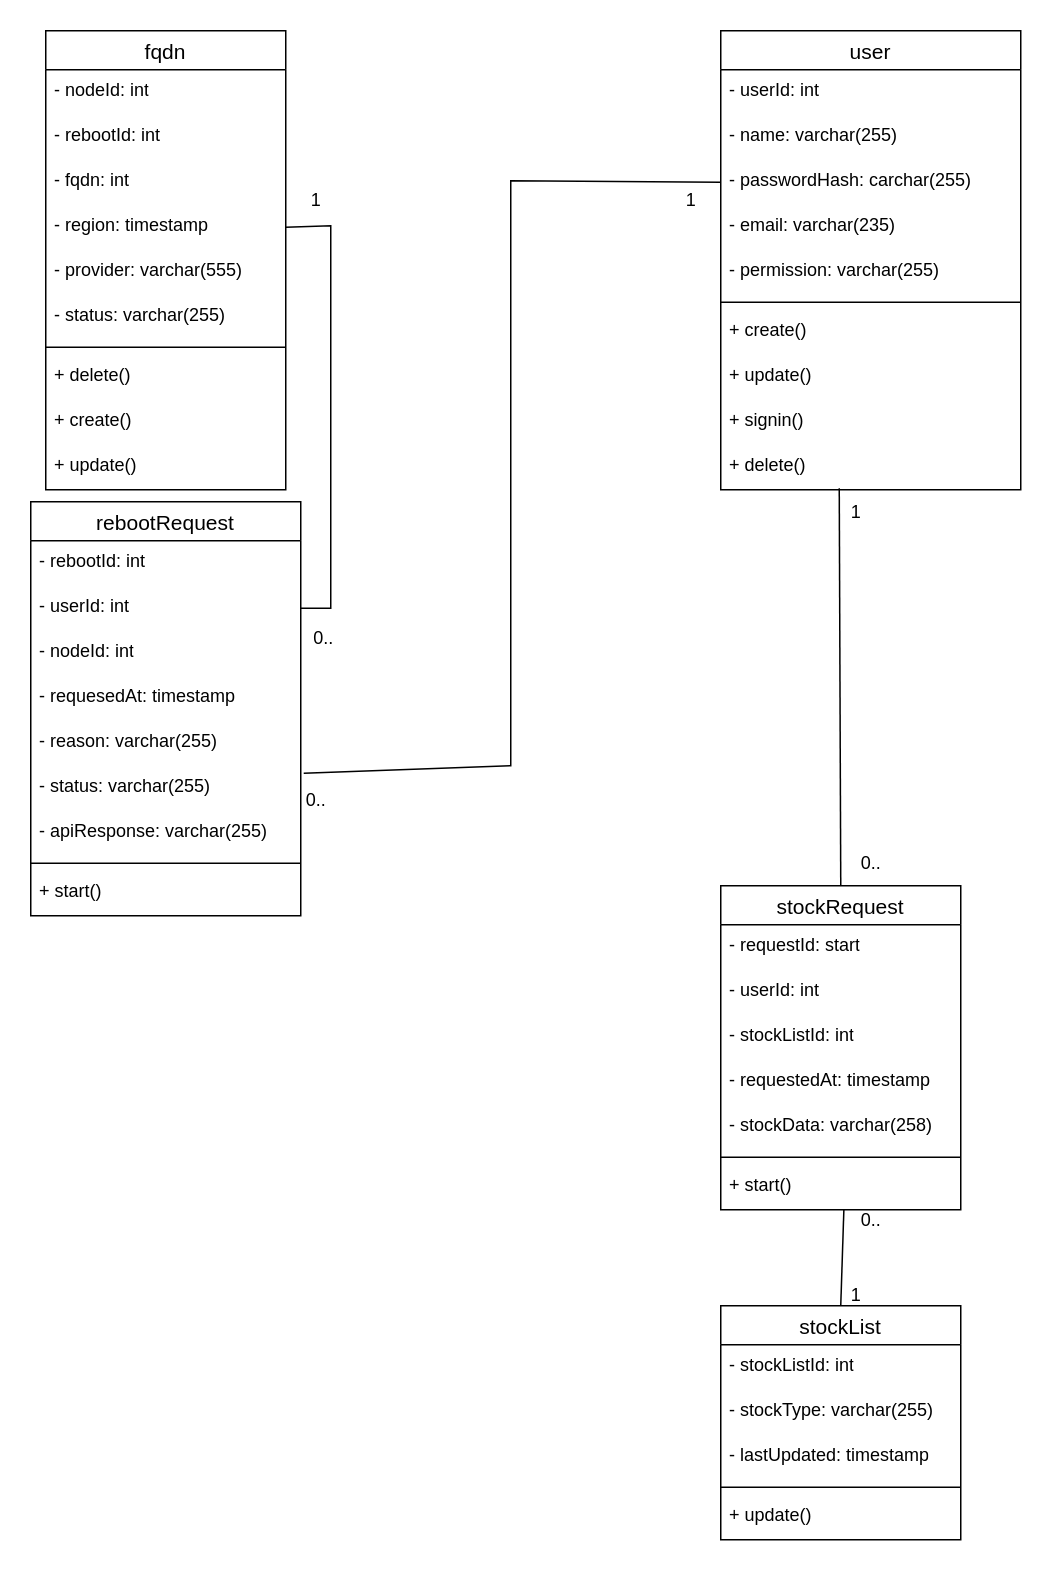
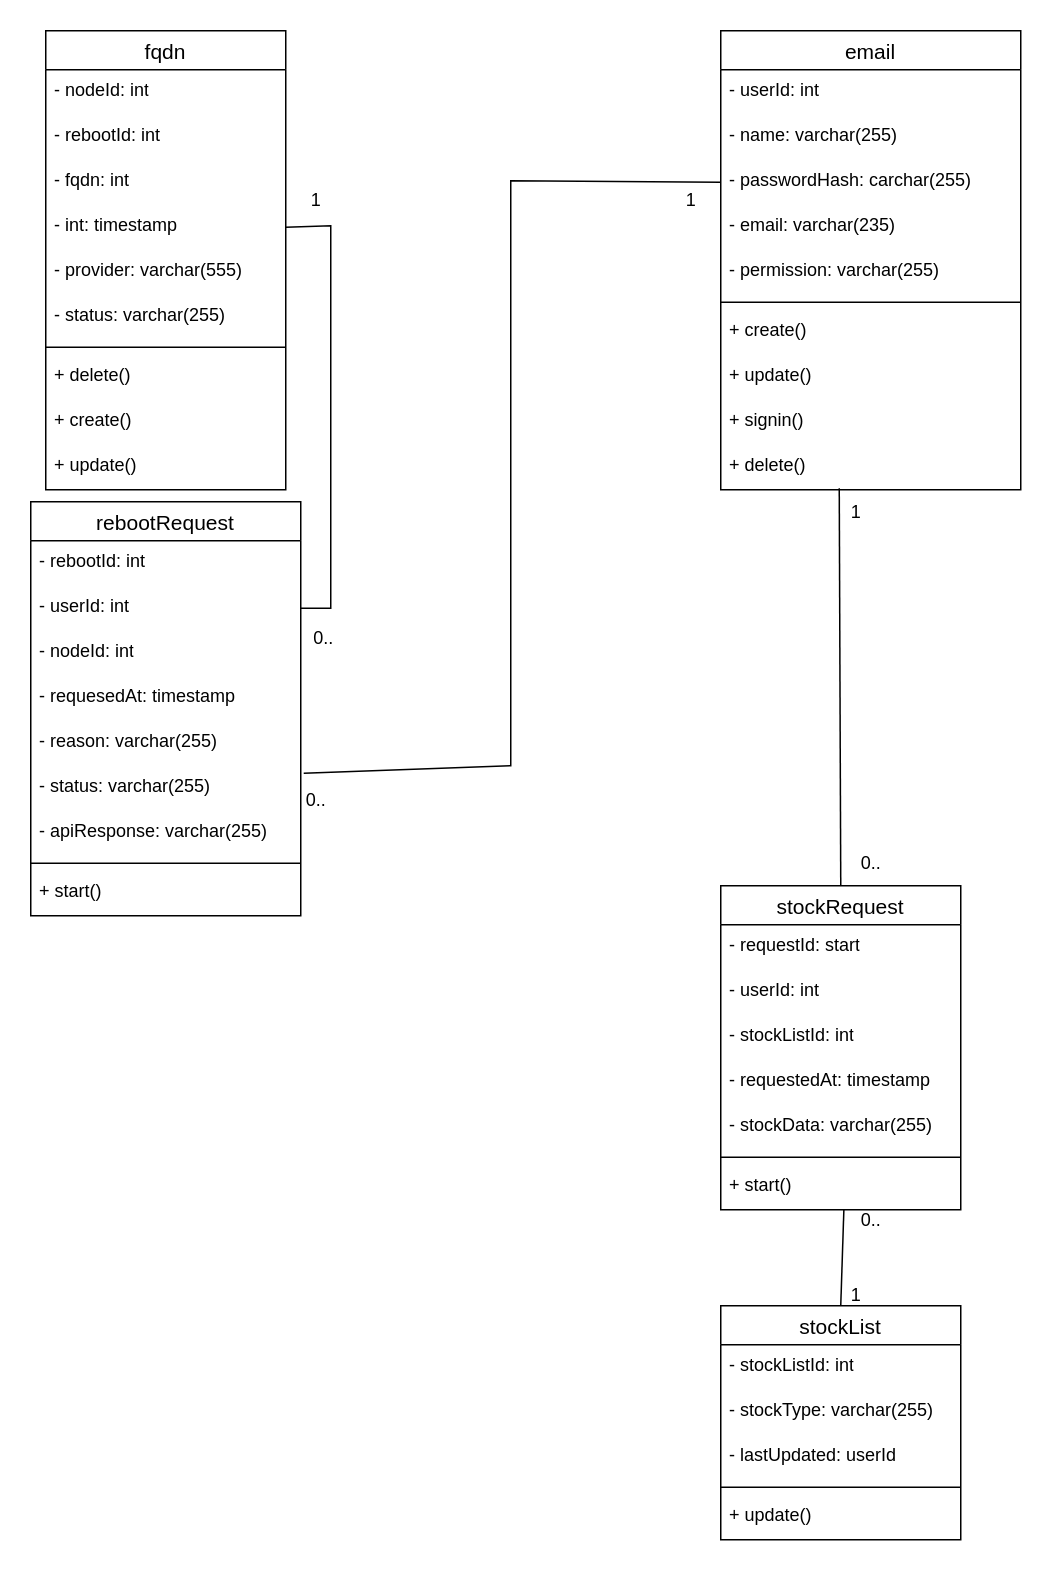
node "user": label "user" -> "email"
node "- region: timestamp": label "- region: timestamp" -> "- int: timestamp"
node "- stockData: varchar(258)": label "- stockData: varchar(258)" -> "- stockData: varchar(255)"
node "- lastUpdated: timestamp": label "- lastUpdated: timestamp" -> "- lastUpdated: userId"
